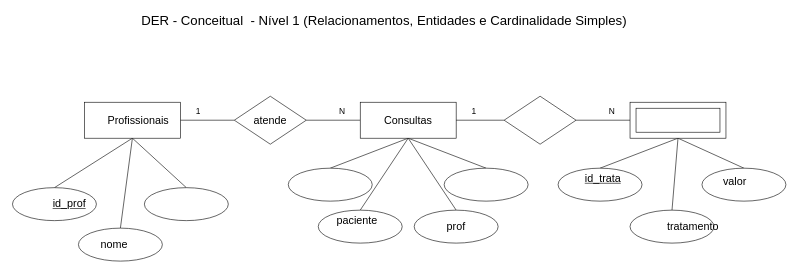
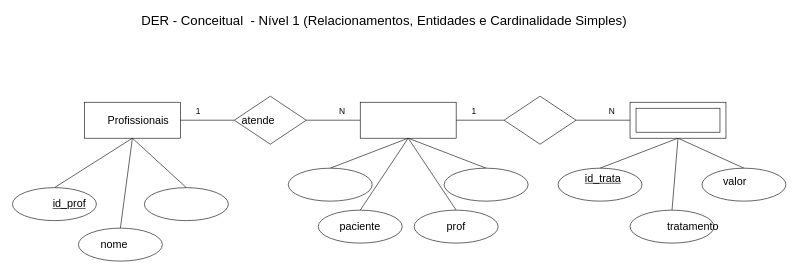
node "atende": moved (270, 120) -> (258, 120)
node "Consultas": removed
node "paciente": moved (357, 221) -> (360, 227)
